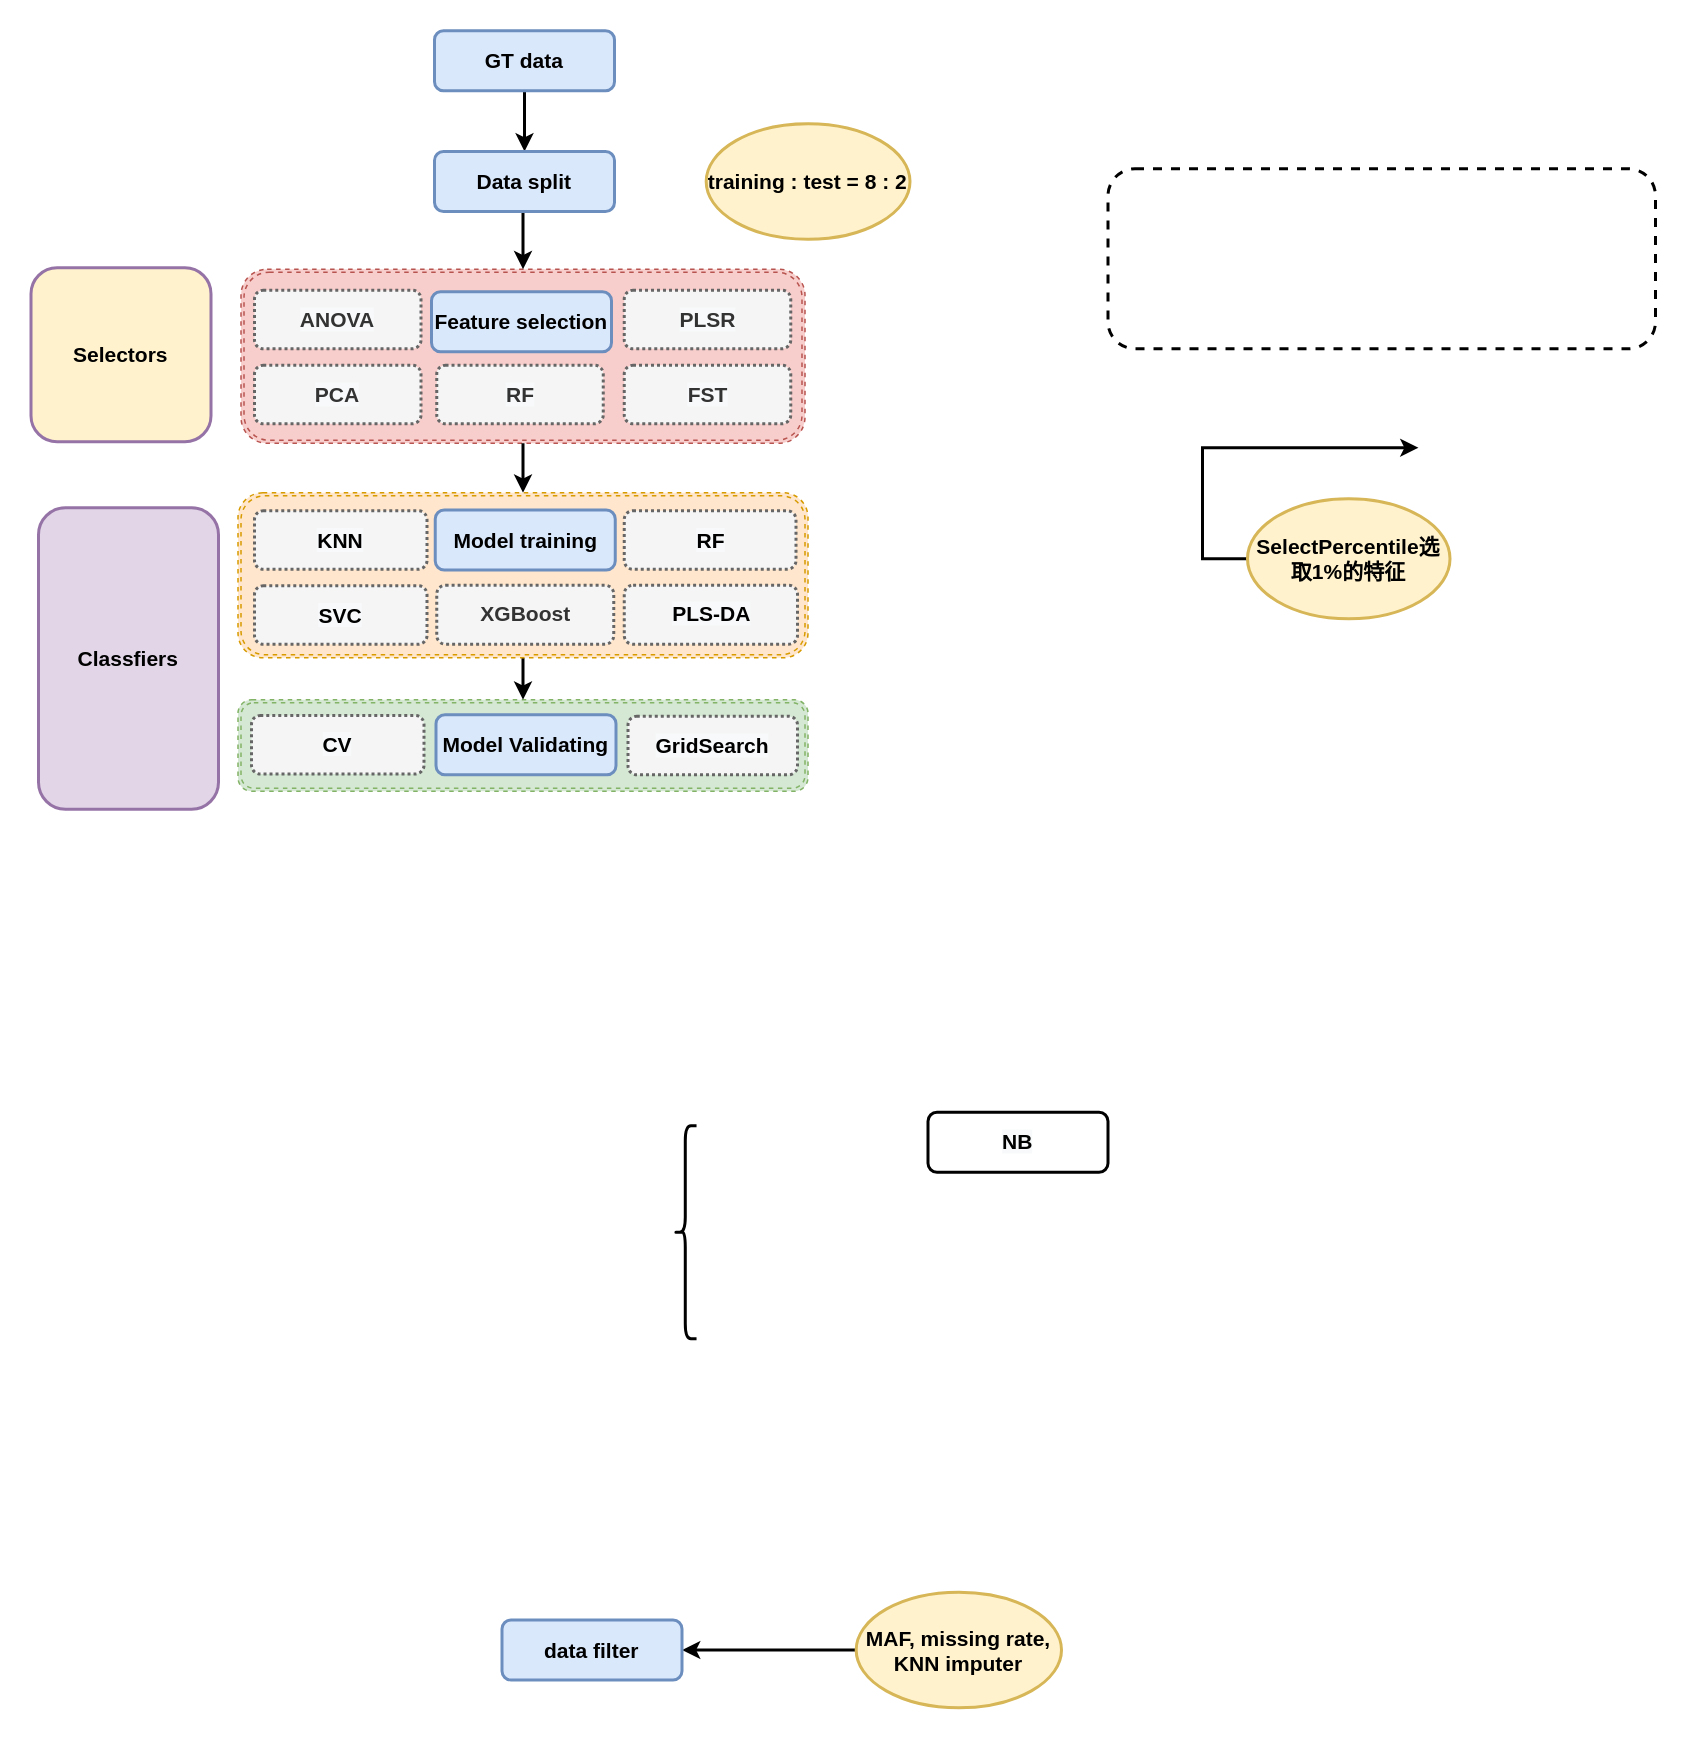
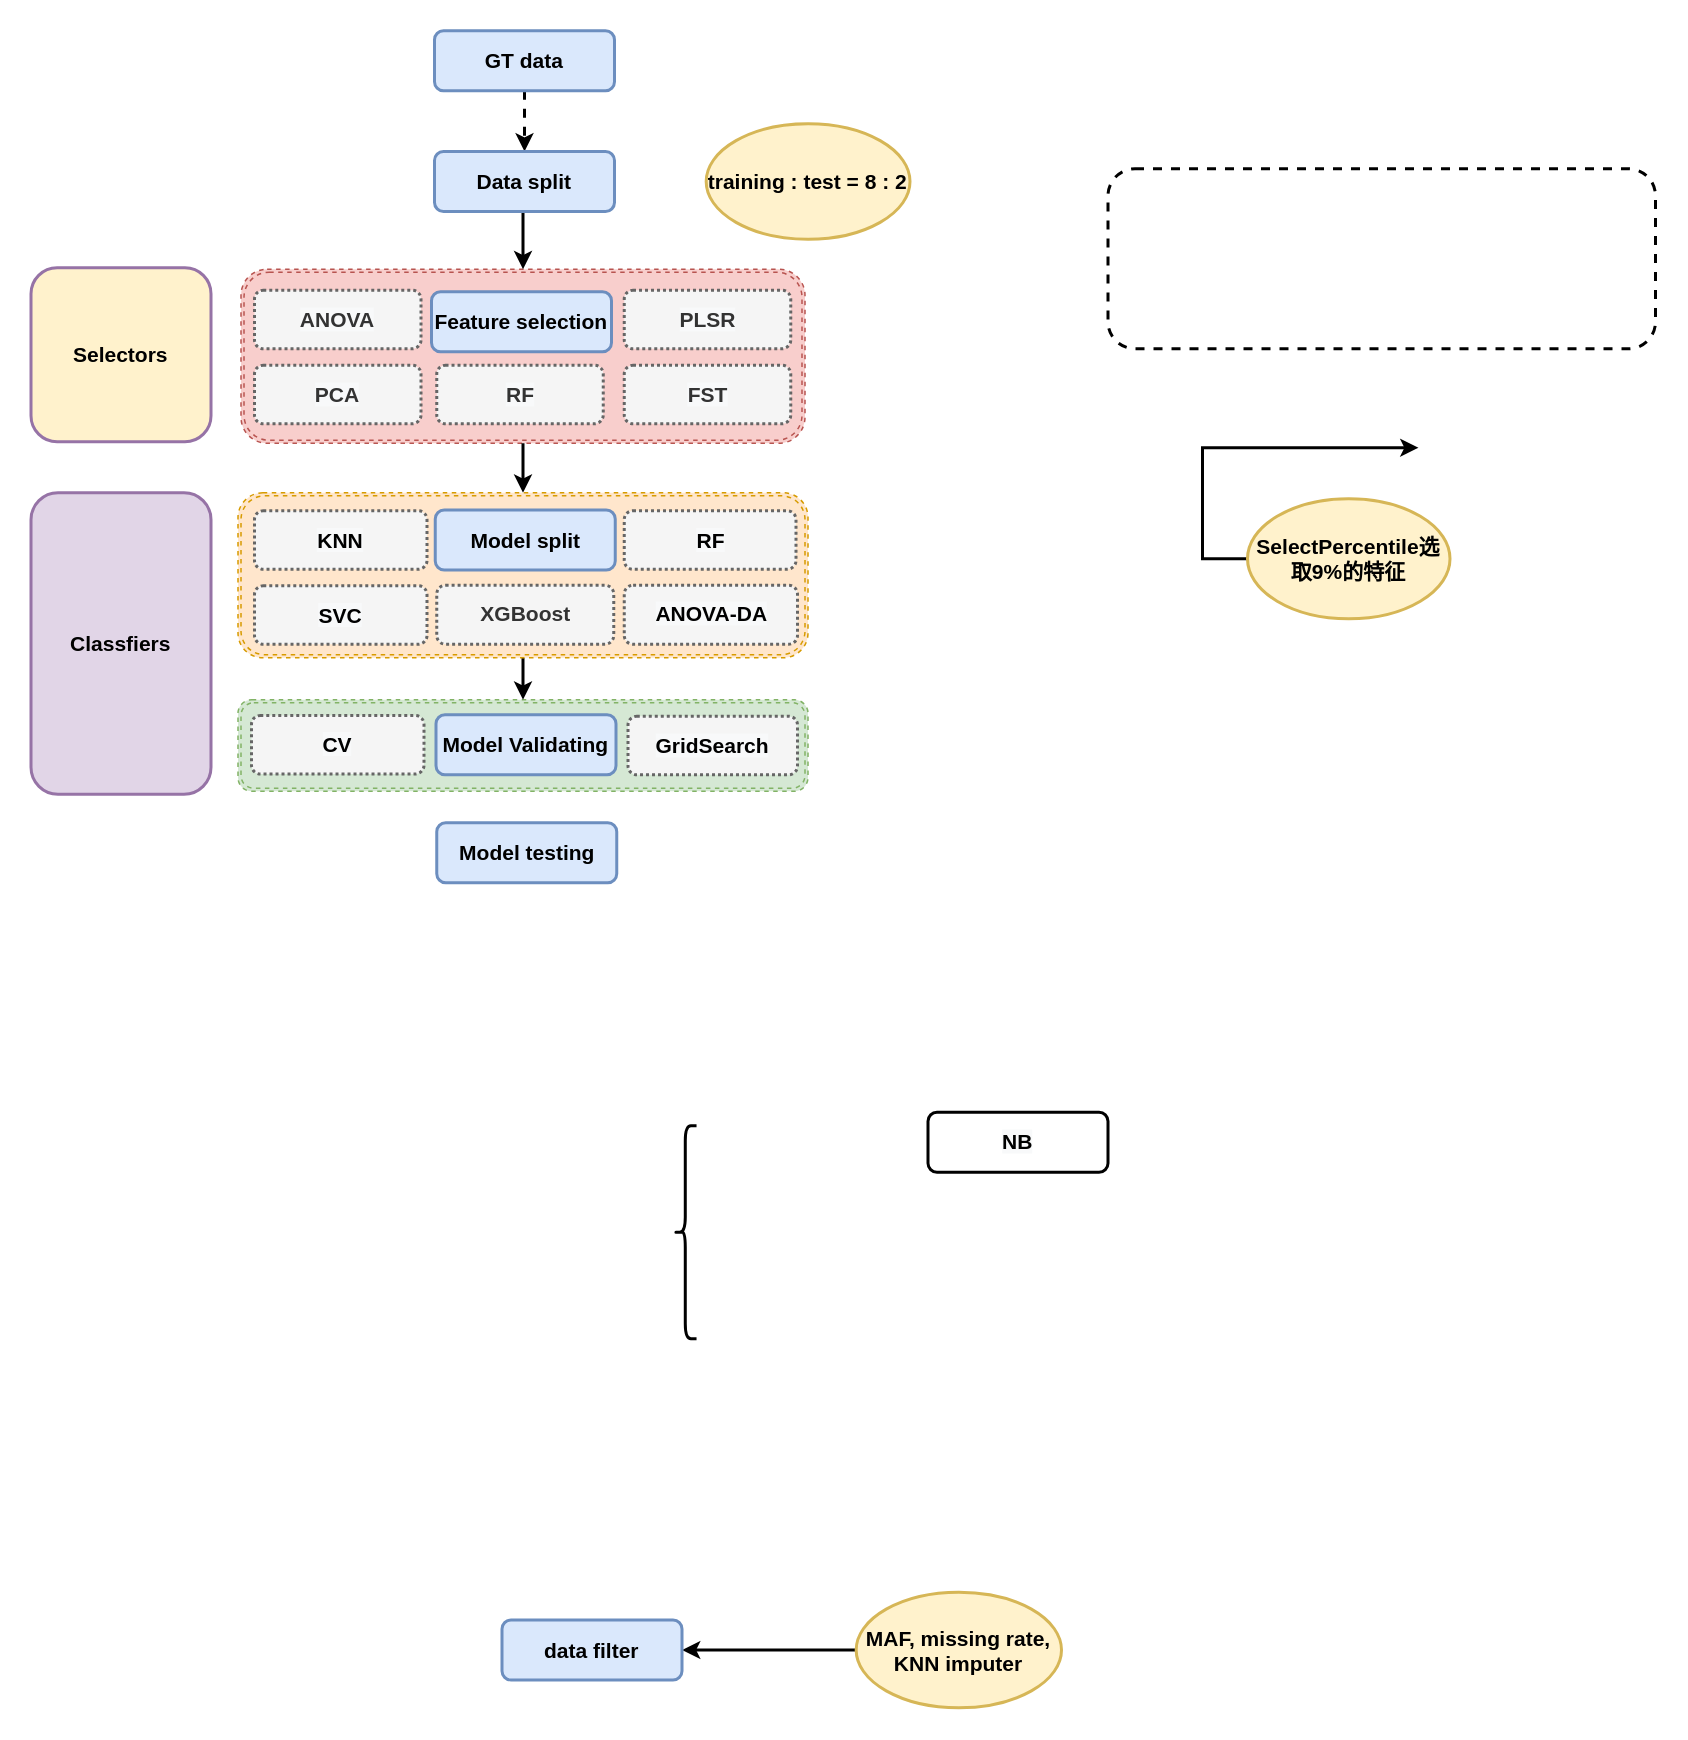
edge "GT data" -> "Data split": style solid -> dashed
node "Model training": label "Model training" -> "Model split"
node "SelectPercentile选取1%的特征": label "SelectPercentile选取1%的特征" -> "SelectPercentile选取9%的特征"
node "PLS-DA": label "PLS-DA" -> "ANOVA-DA"
node "Classfiers": moved (128, 659) -> (121, 644)
node "Model testing": added
